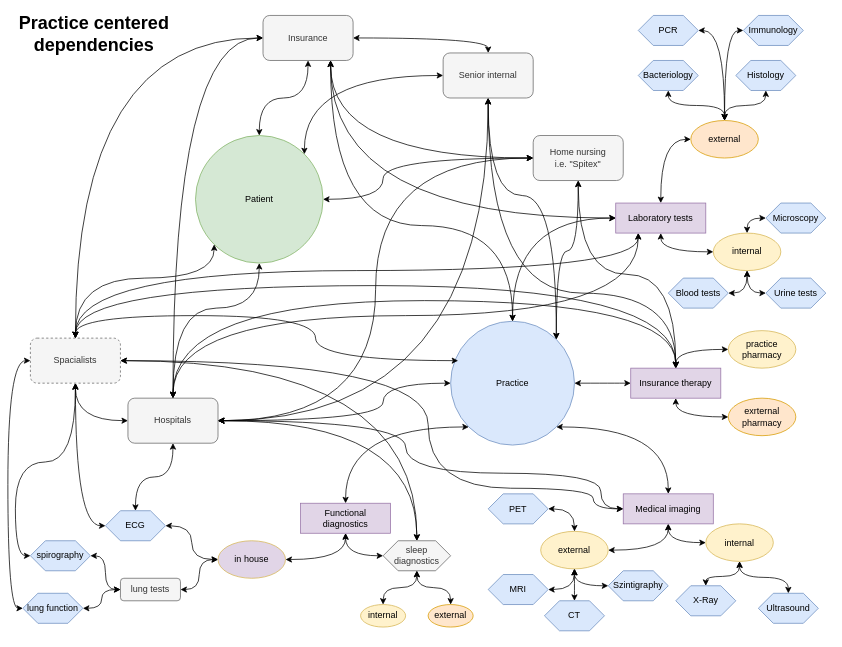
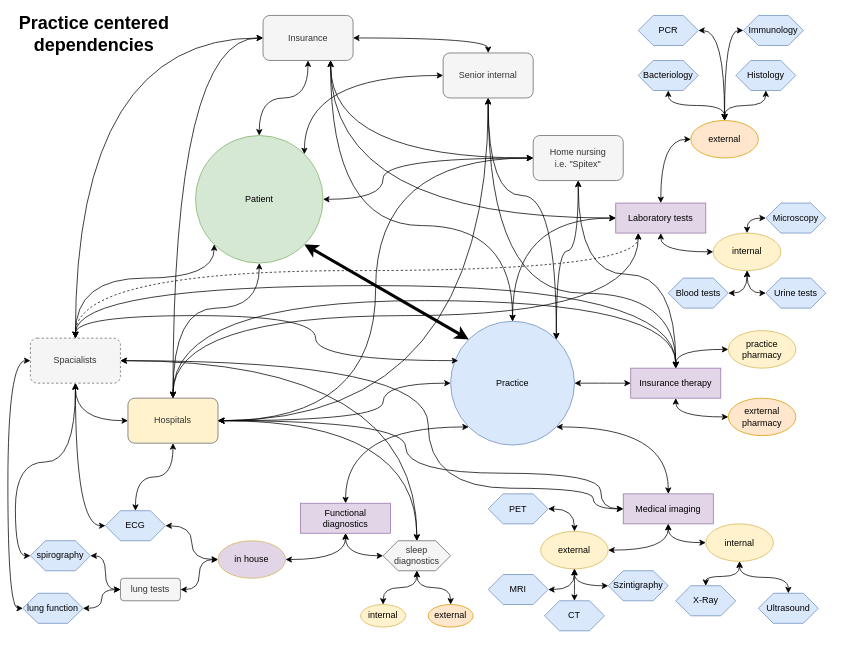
edge "Laboratory tests" -- "Spacialists": style solid -> dashed
edge "Patient" -- "Practice": added
node "Hospitals": fillcolor #f5f5f5 -> #fff2cc
